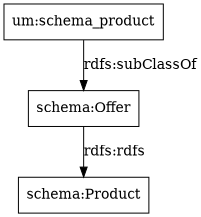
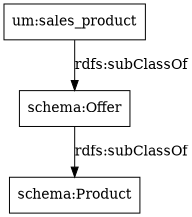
node "um:schema_product": label "um:schema_product" -> "um:sales_product"
edge "schema:Offer" -> "schema:Product": label "rdfs:rdfs" -> "rdfs:subClassOf"
